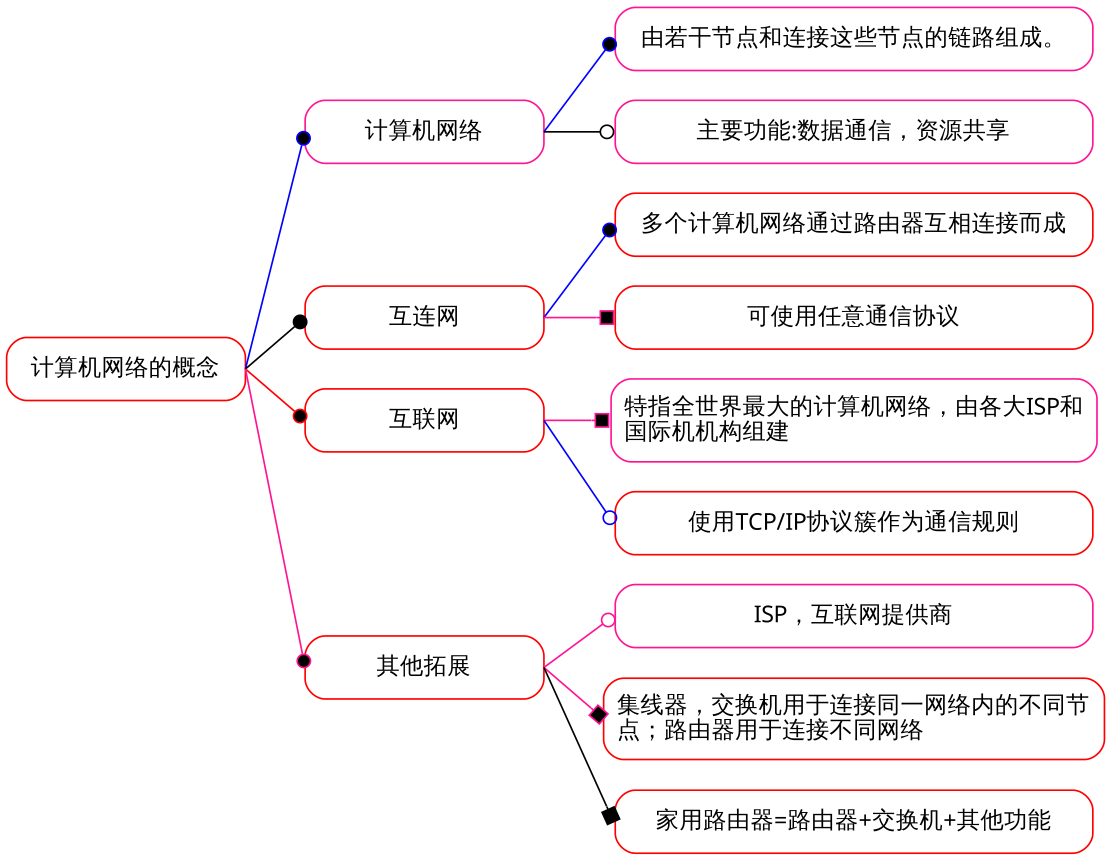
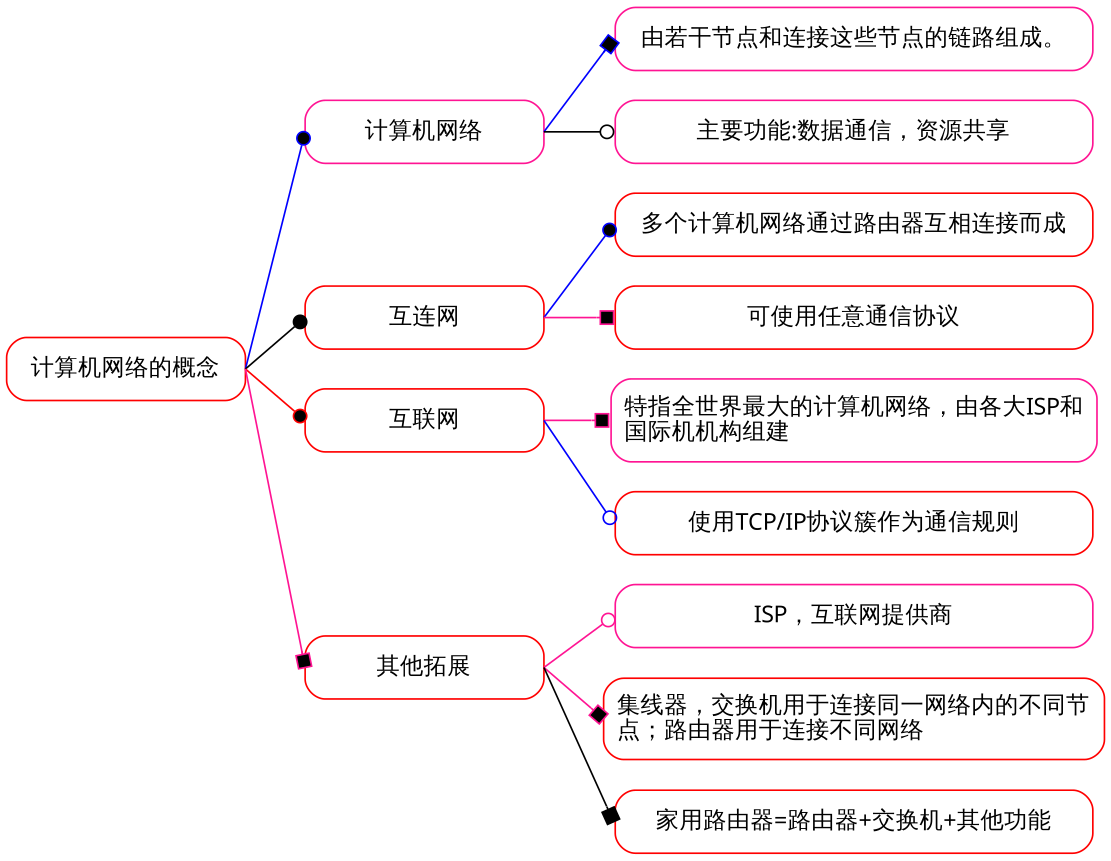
edge "计算机网络" -> "由若干节点和连接这些节点的链路组成。": arrowhead dot -> box
edge "计算机网络的概念" -> "其他拓展": arrowhead dot -> box
